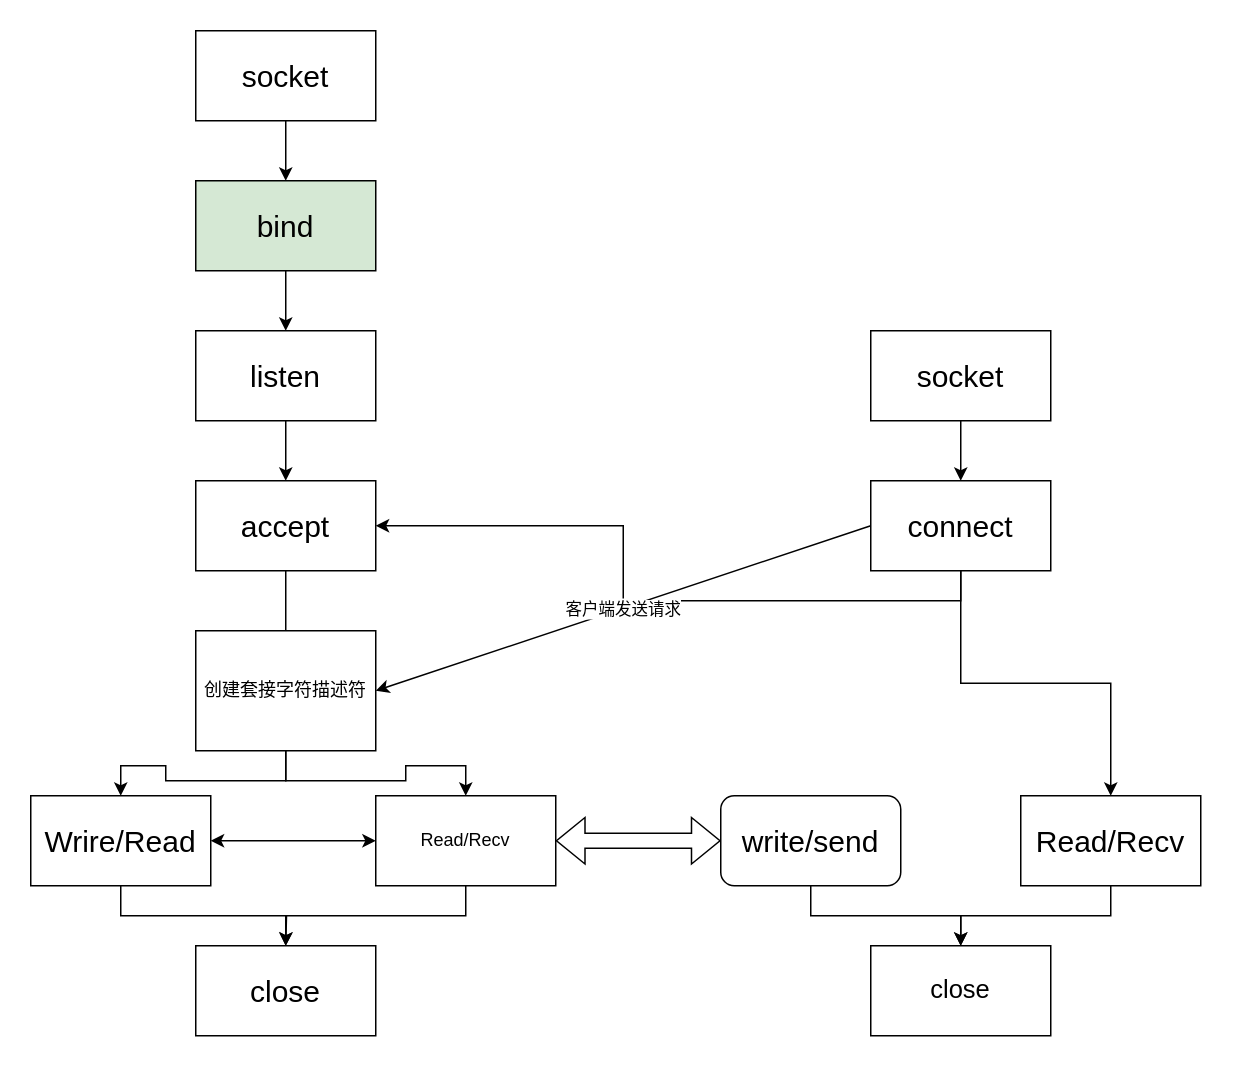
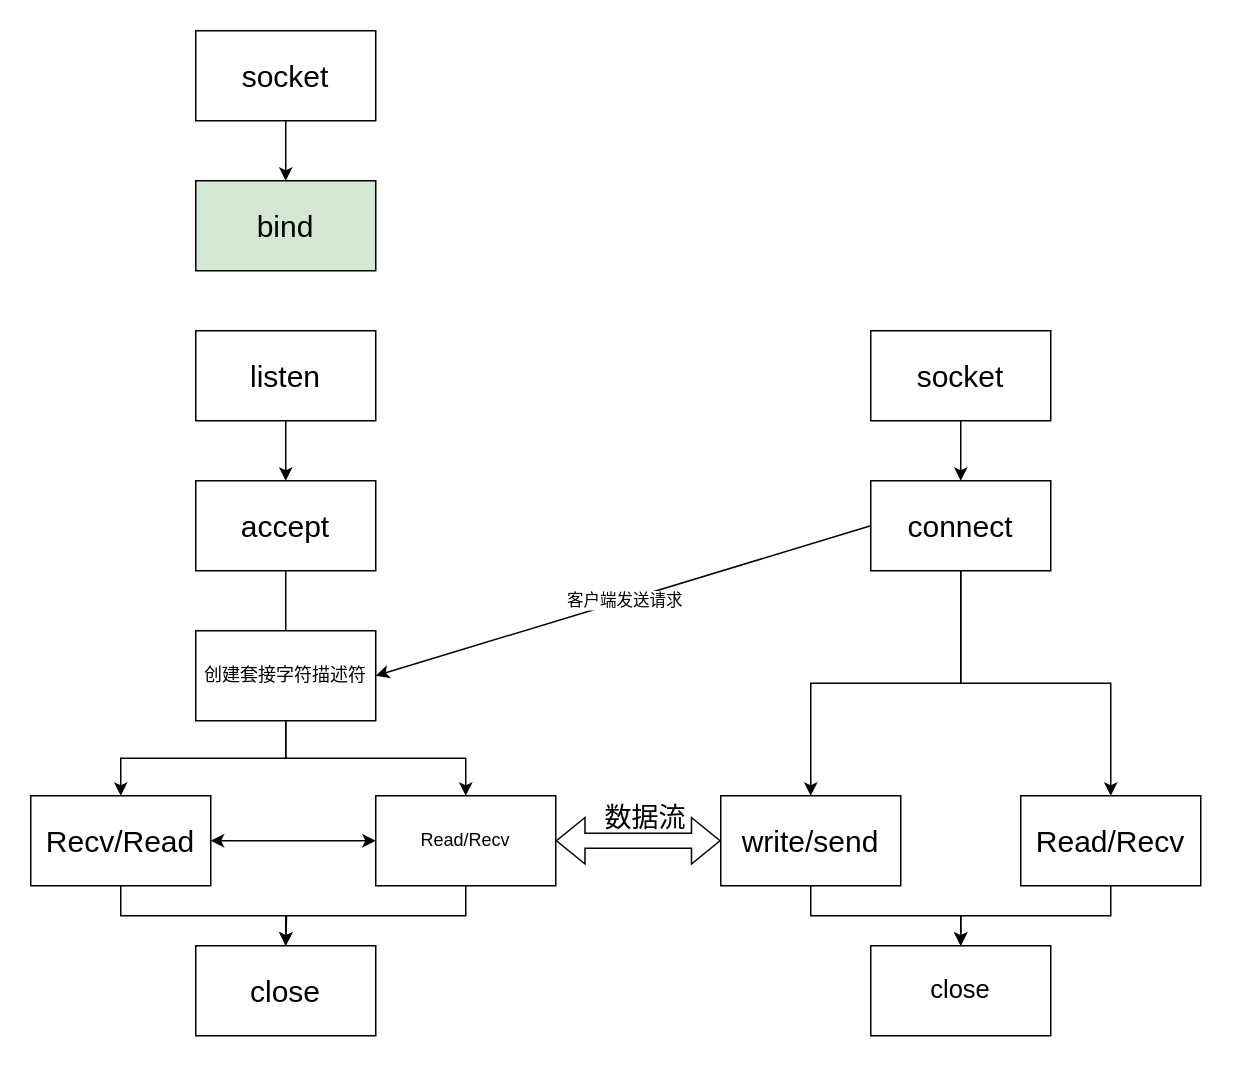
edge "bind" -> "listen": removed
edge "connect" -> "accept": now "connect" -> "write/send"
node "创建套接字符描述符": size 180x120 -> 180x90
node "数据流": added
node "Wrire/Read": label "Wrire/Read" -> "Recv/Read"
node "write/send": shape rounded rectangle -> rectangle
